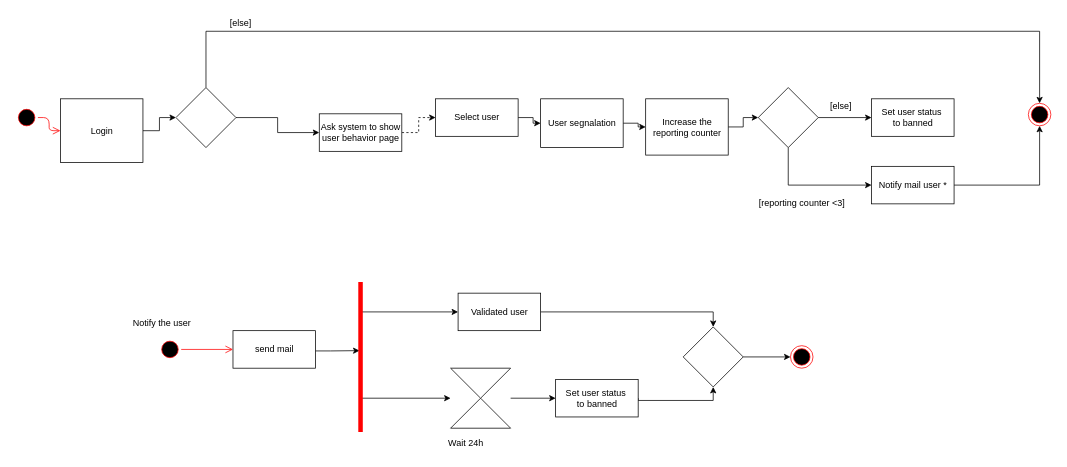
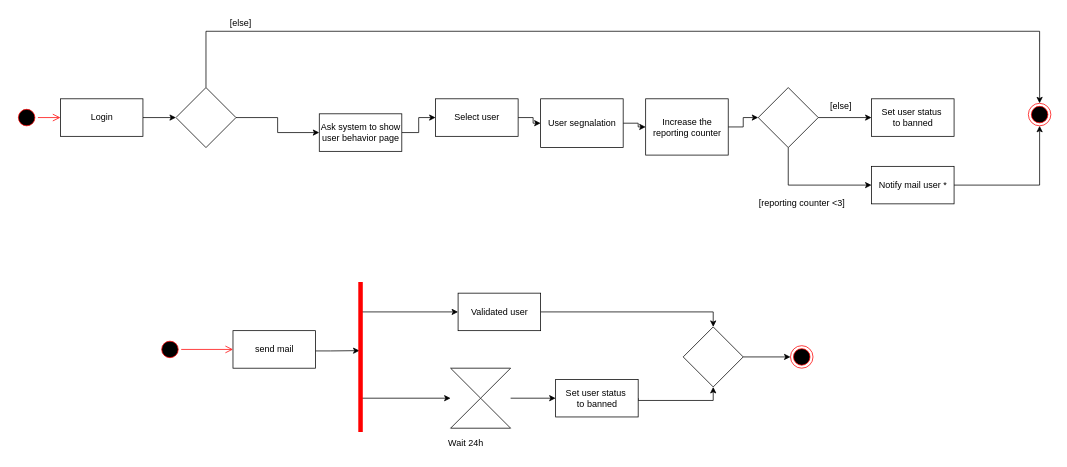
edge "Ask system to show user behavior page" -> "Select user": style dashed -> solid
node "Login": size 83x64 -> 83x38
node "Notify the user": removed
